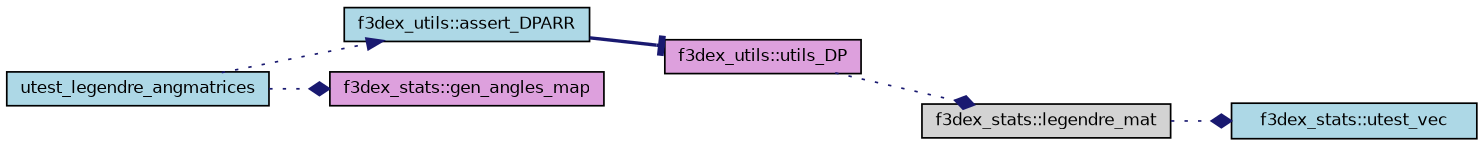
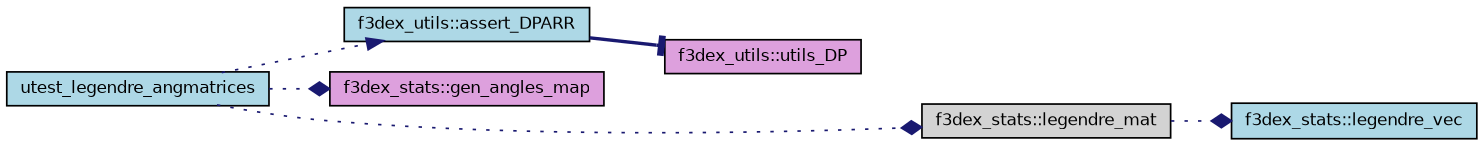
edge "f3dex_utils::utils_DP" -> "f3dex_stats::legendre_mat": now "utest_legendre_angmatrices" -> "f3dex_stats::legendre_mat"
node "f3dex_stats::utest_vec": label "f3dex_stats::utest_vec" -> "f3dex_stats::legendre_vec"
